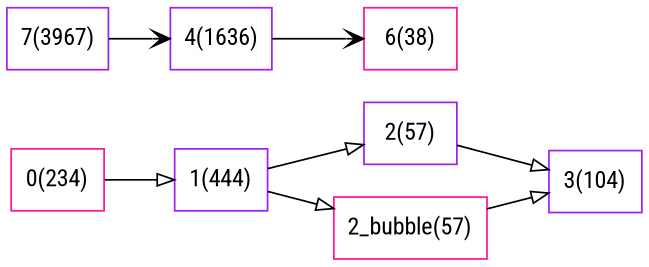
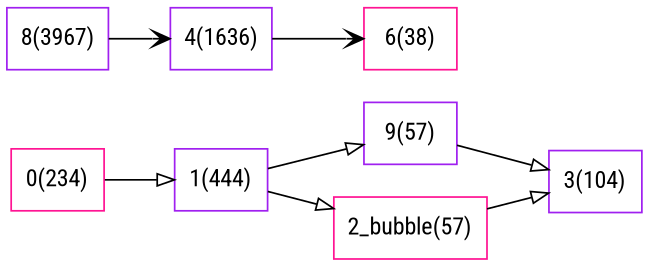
node "7(3967)": label "7(3967)" -> "8(3967)"
node "2(57)": label "2(57)" -> "9(57)"
